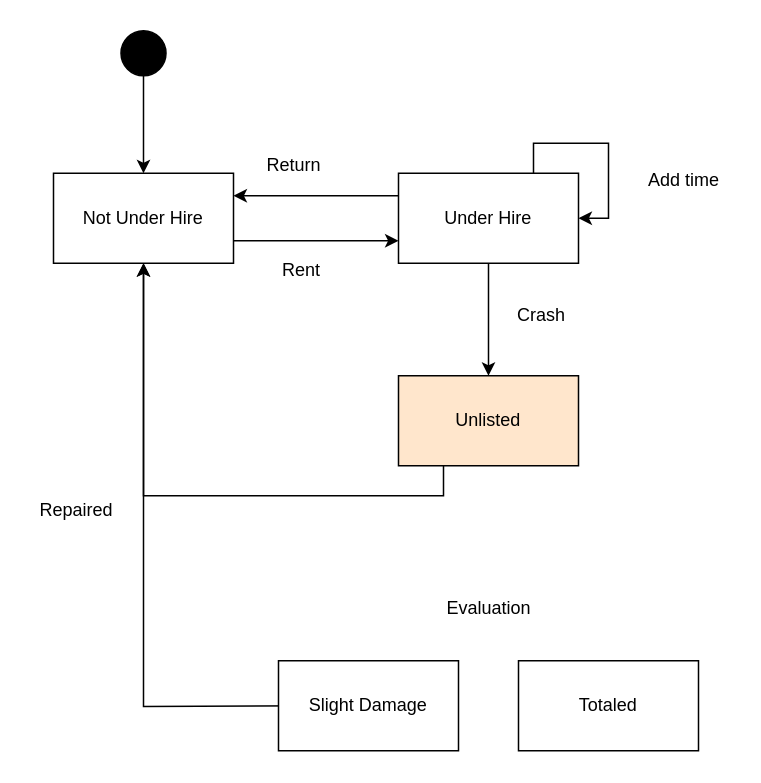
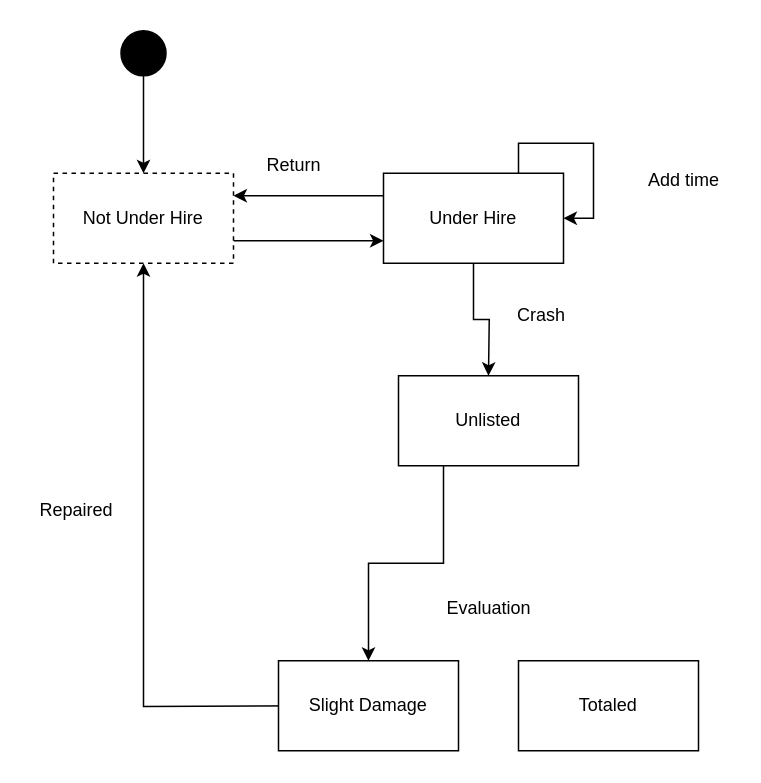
node "Not Under Hire": style solid -> dashed
node "Under Hire": moved (488, 218) -> (473, 218)
node "Rent": removed
node "Unlisted": fillcolor #ffe6cc -> #ffffff
edge "Unlisted" -> "Not Under Hire": now "Unlisted" -> "Slight Damage"
